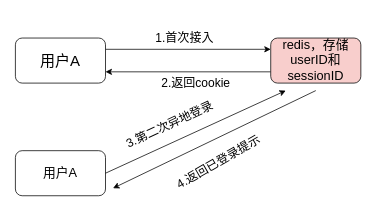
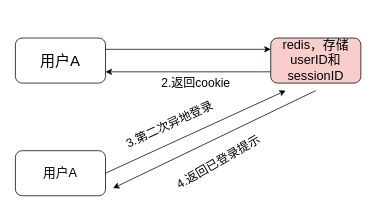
node "1.首次接入": removed
